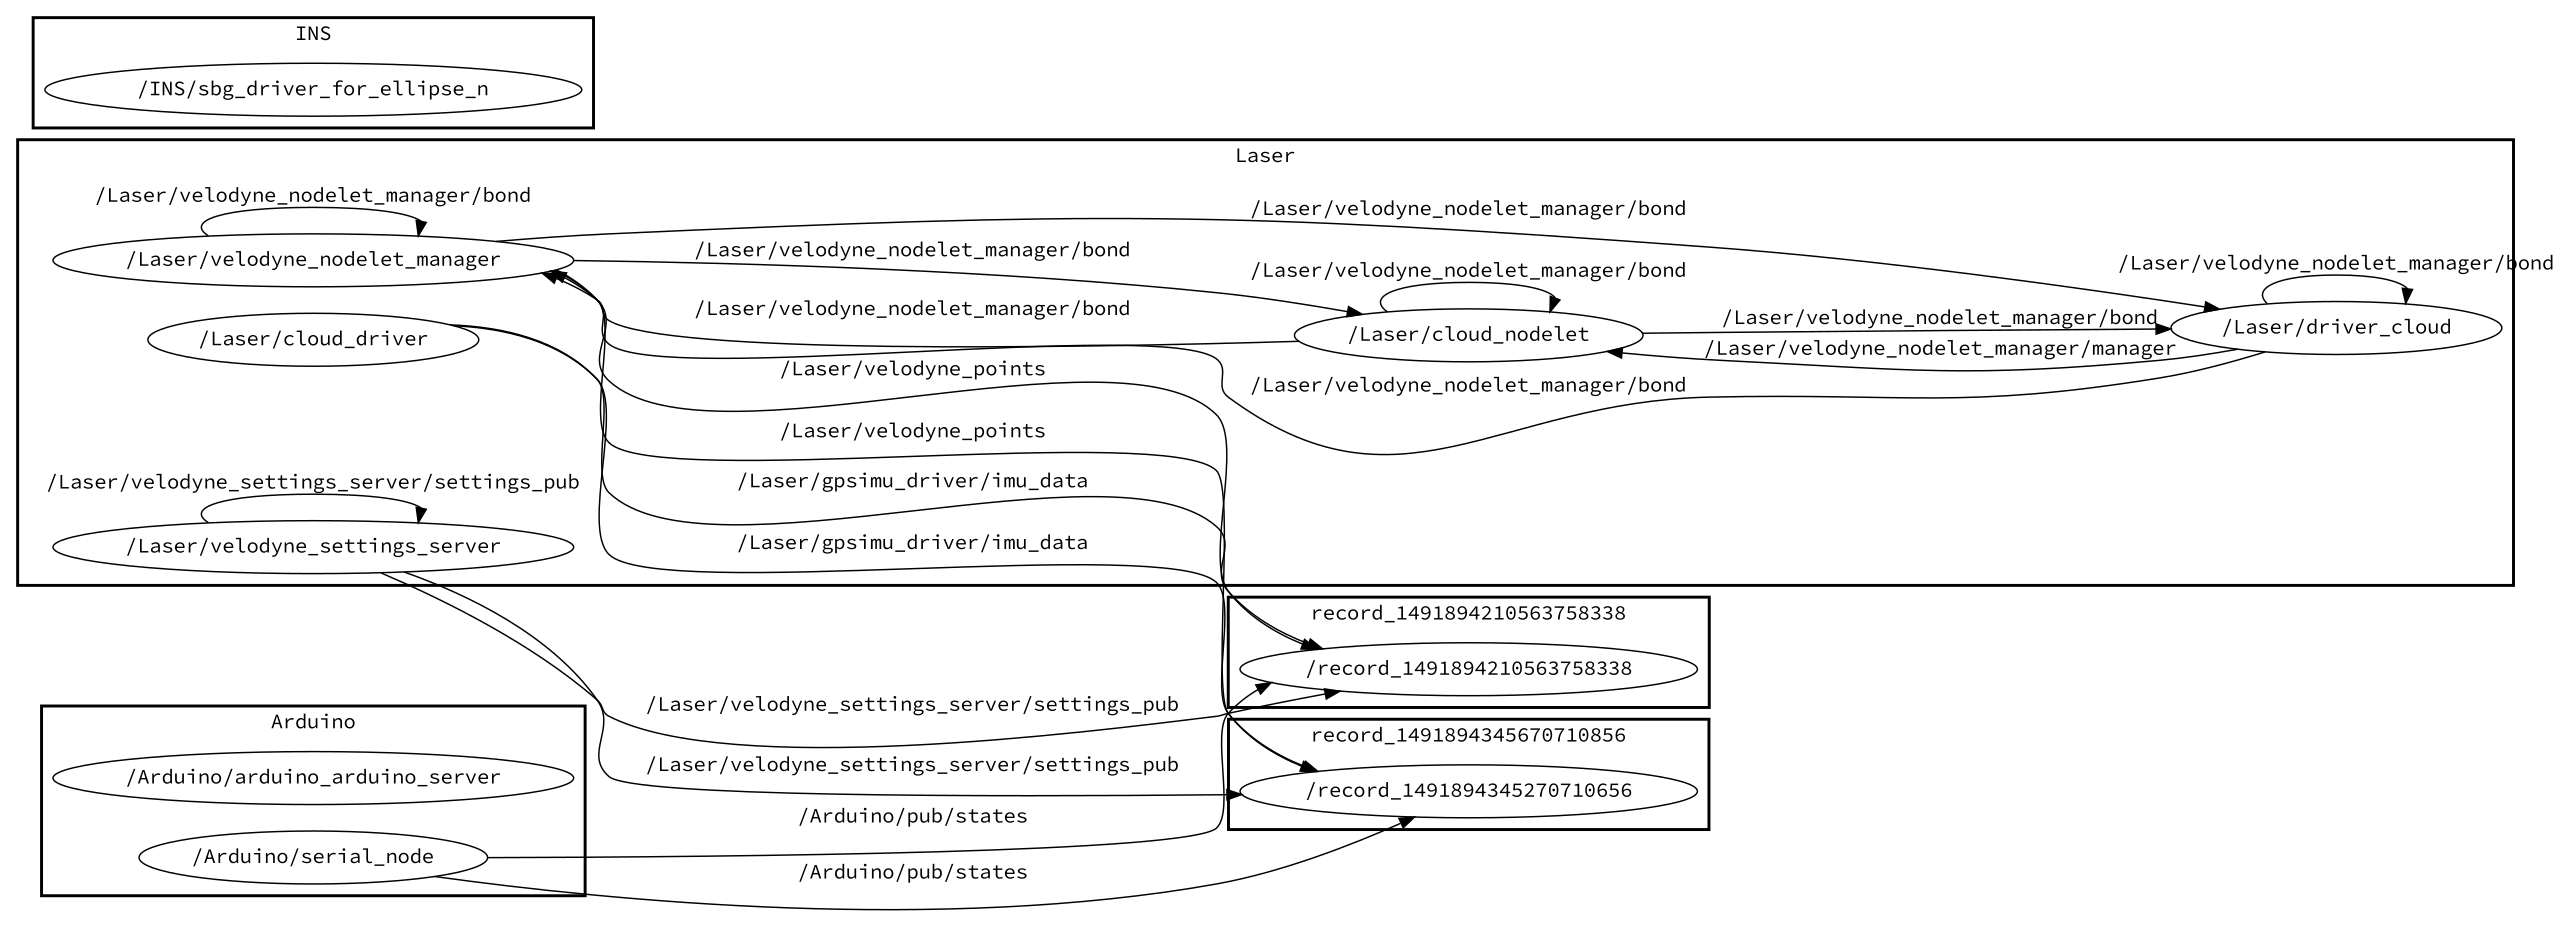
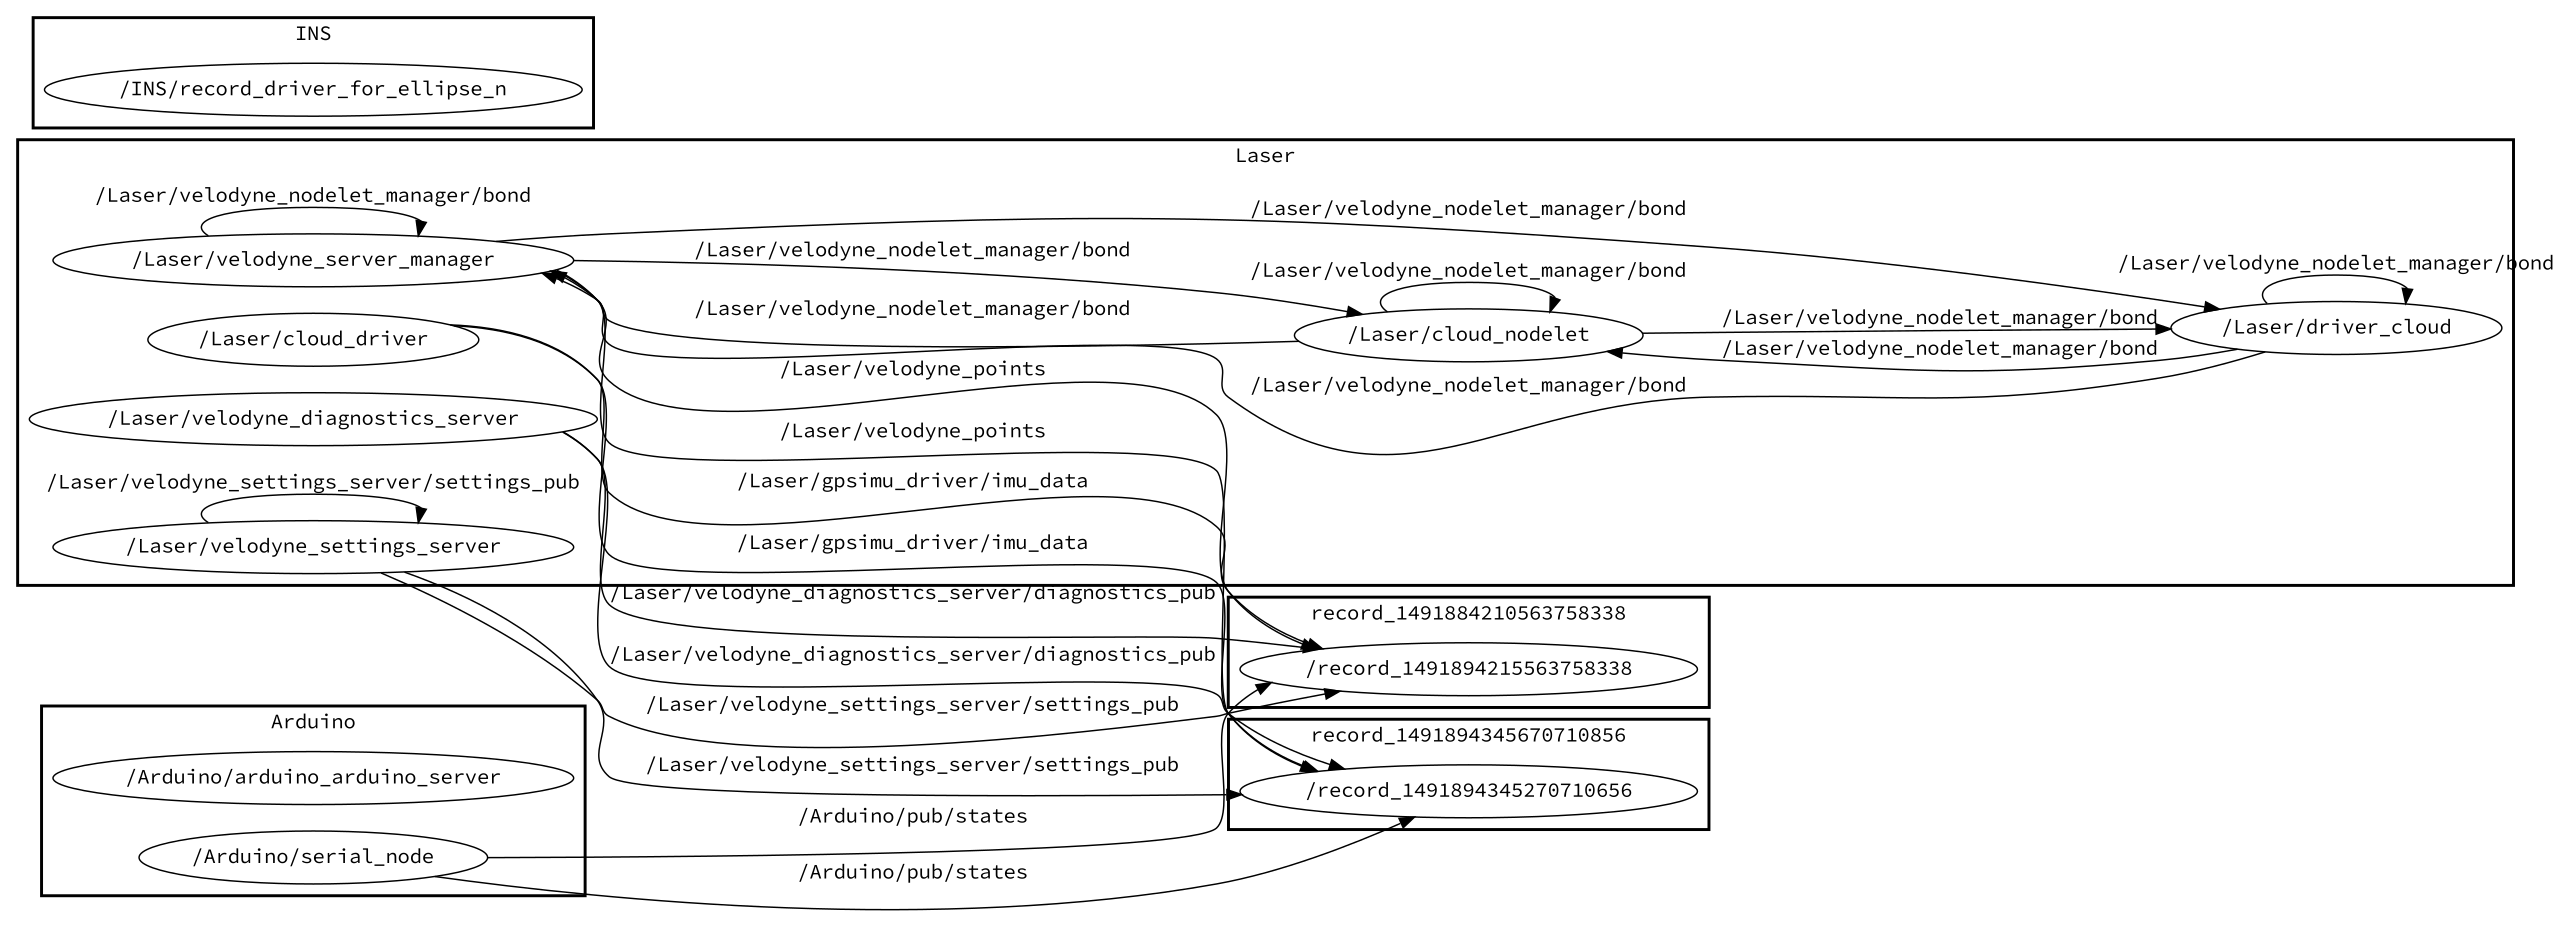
node "/INS/sbg_driver_for_ellipse_n": label "/INS/sbg_driver_for_ellipse_n" -> "/INS/record_driver_for_ellipse_n"
node "/Laser/velodyne_nodelet_manager": label "/Laser/velodyne_nodelet_manager" -> "/Laser/velodyne_server_manager"
edge "/Laser/driver_cloud" -> "/Laser/cloud_nodelet": label "/Laser/velodyne_nodelet_manager/manager" -> "/Laser/velodyne_nodelet_manager/bond"
node "/Laser/velodyne_diagnostics_server": added
cluster "record_1491894210563758338": label "record_1491894210563758338" -> "record_1491884210563758338"
node "/record_1491894210563758338": label "/record_1491894210563758338" -> "/record_1491894215563758338"
